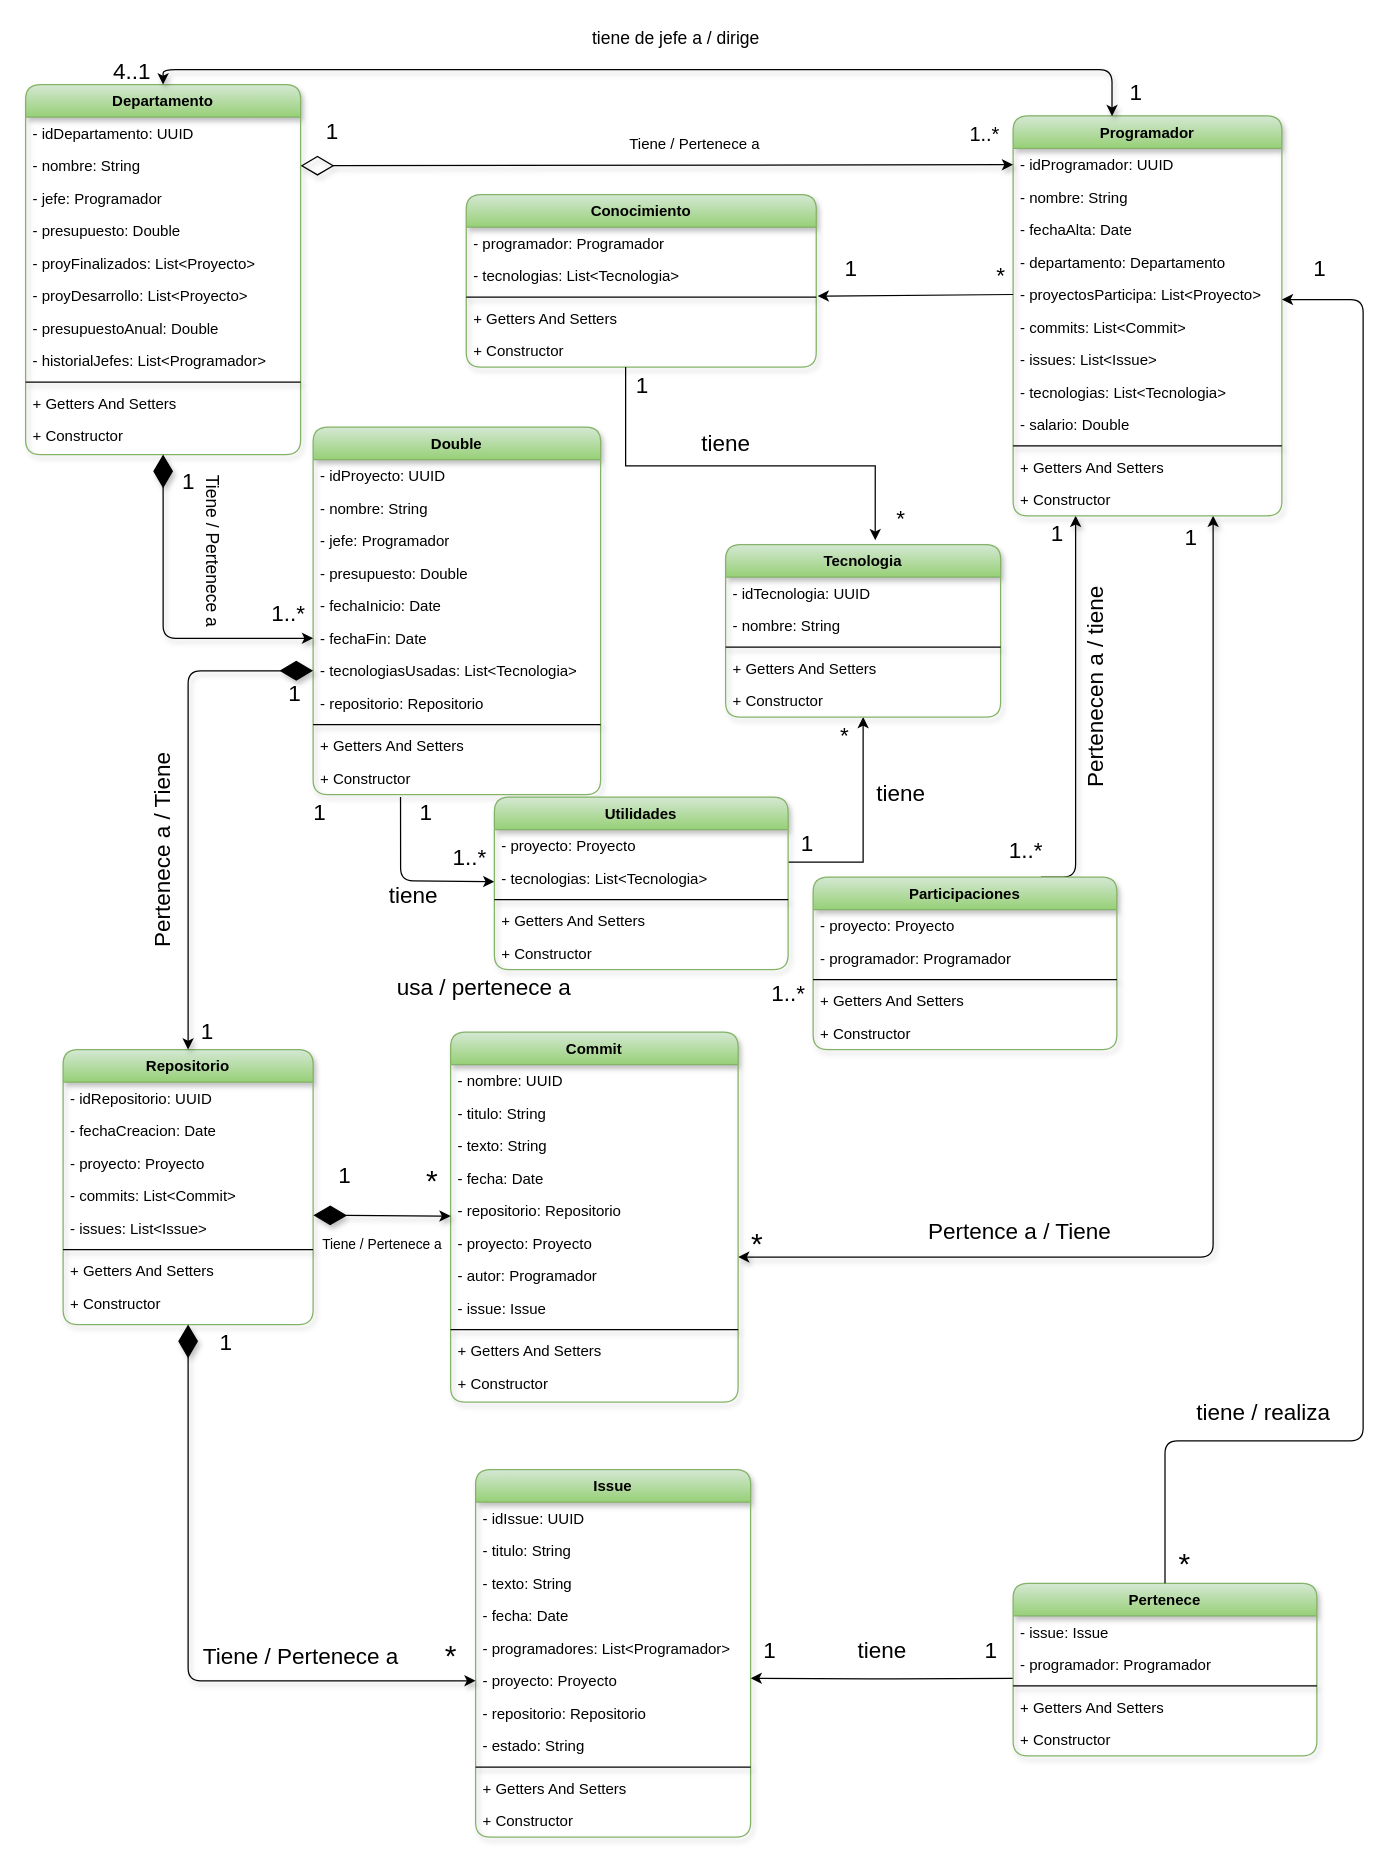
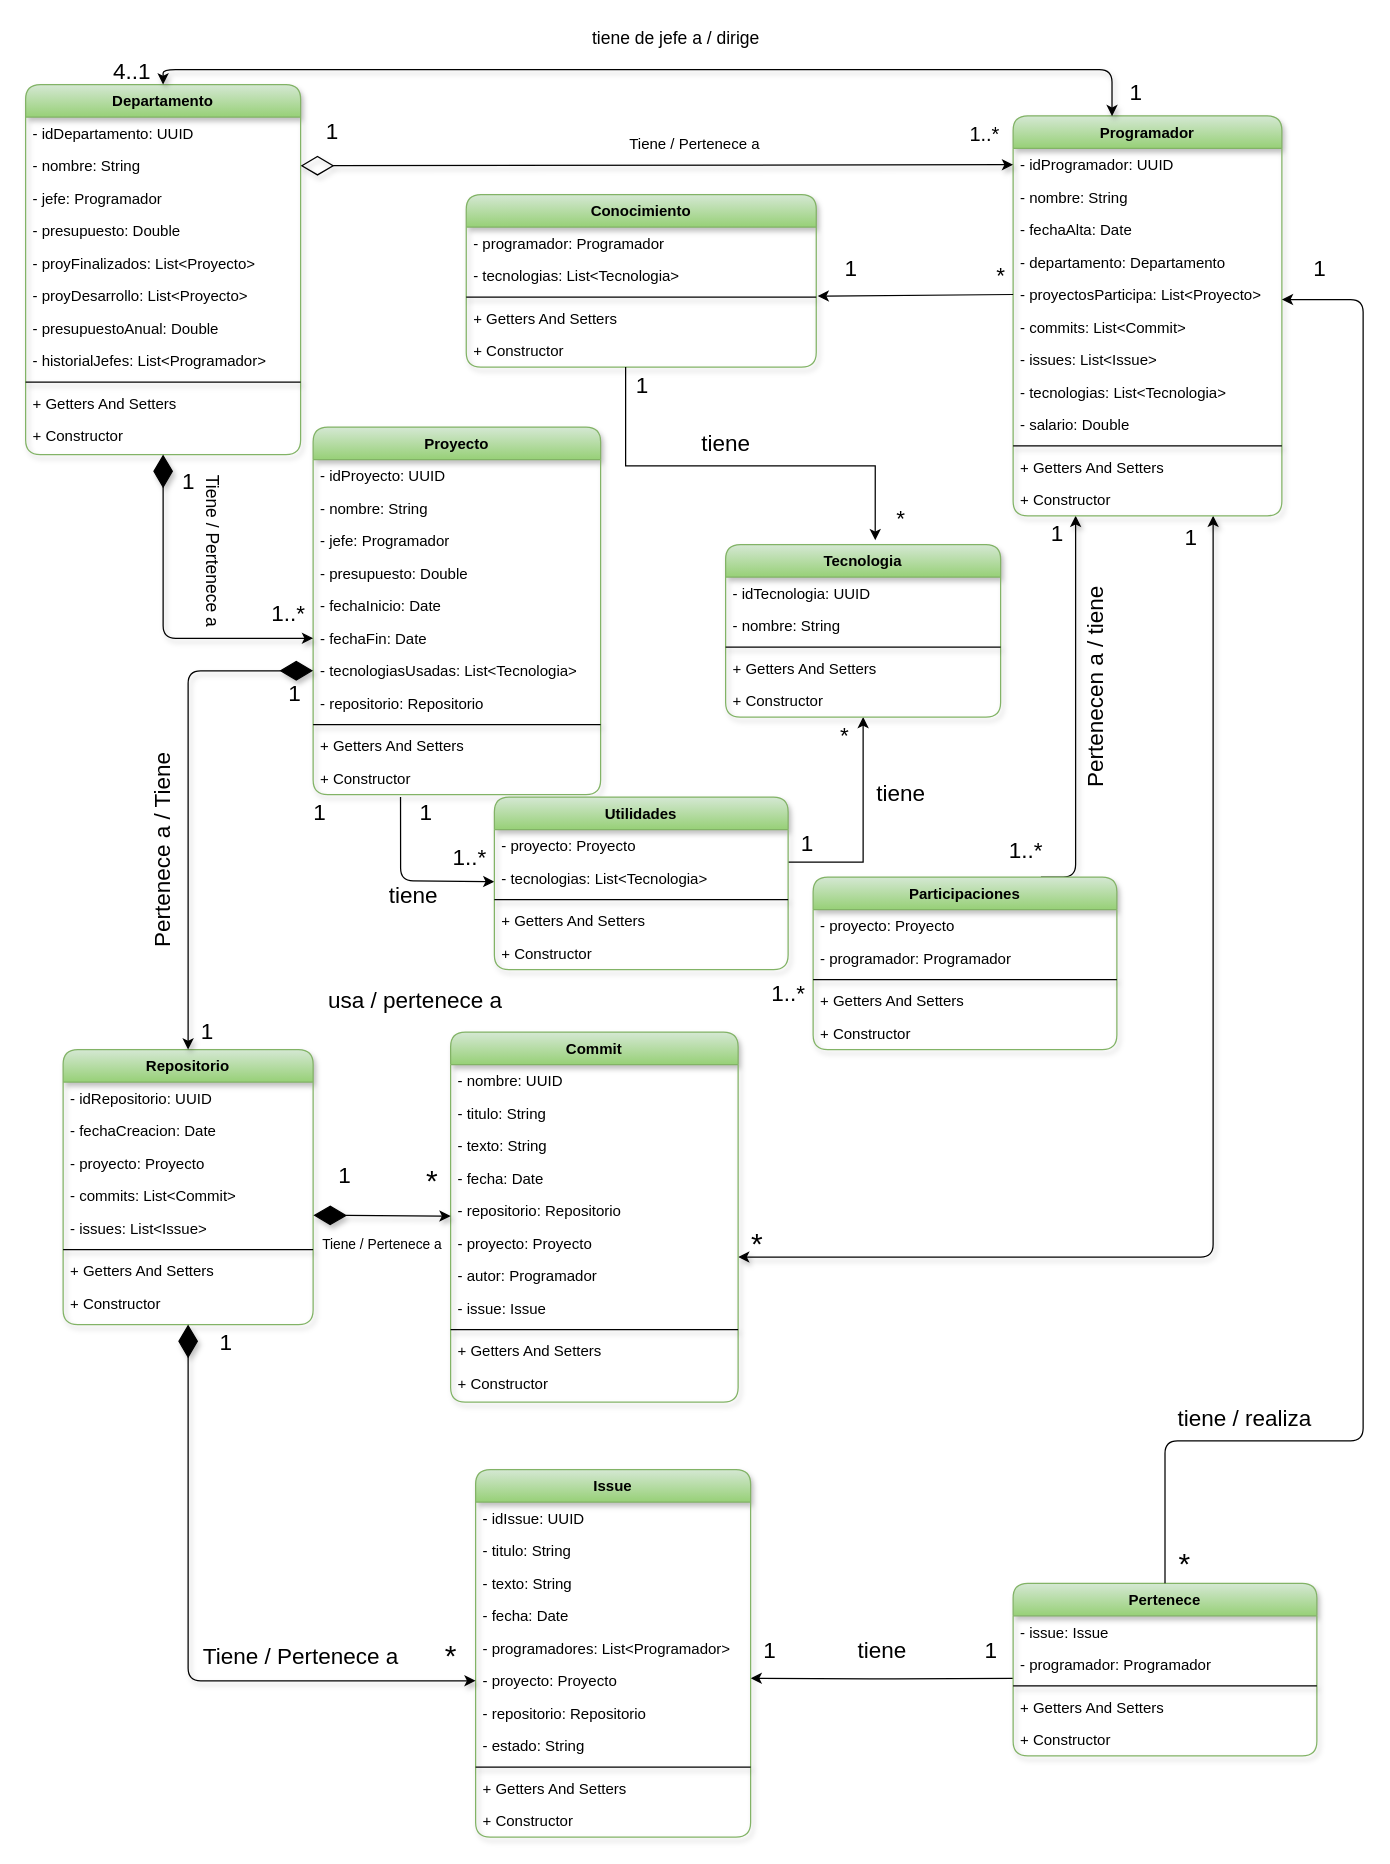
node "Double": label "Double" -> "Proyecto"
node "usa / pertenece a": moved (487, 988) -> (418, 1001)
node "Pertence a / Tiene": removed
node "tiene / realiza": moved (1263, 1413) -> (1244, 1419)
